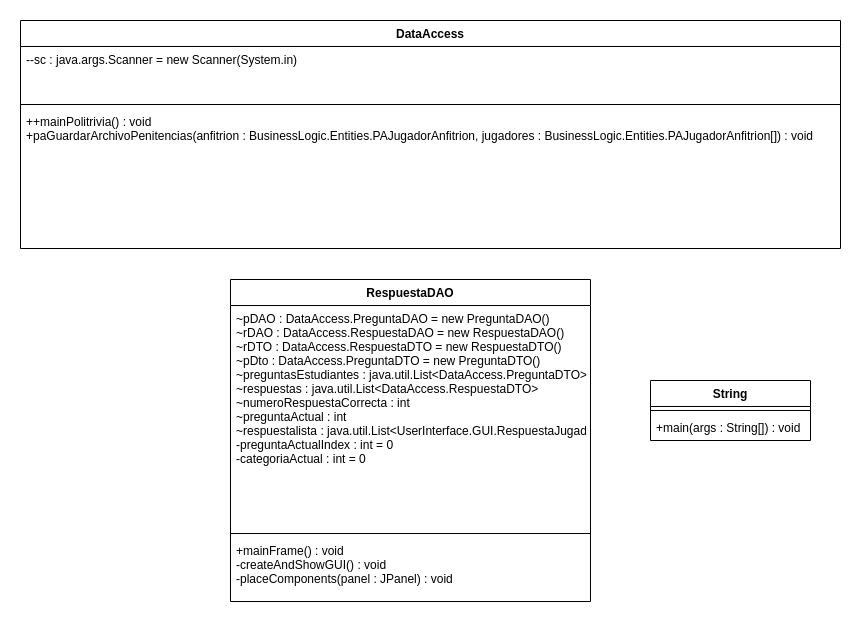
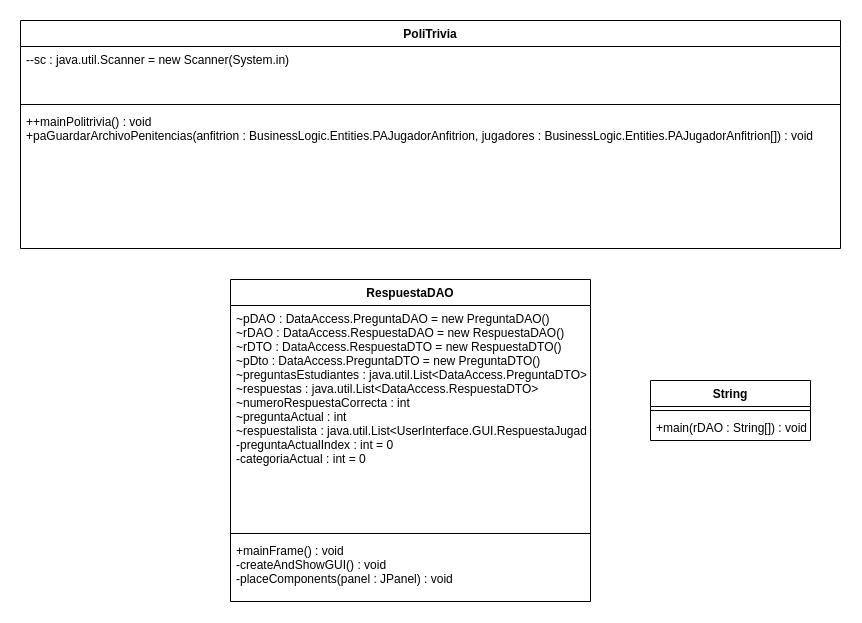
node "DataAccess": label "DataAccess" -> "PoliTrivia"
node "--sc : java.args.Scanner = new Scanner(System.in)": label "--sc : java.args.Scanner = new Scanner(System.in)" -> "--sc : java.util.Scanner = new Scanner(System.in)"
node "+main(args : String[]) : void": label "+main(args : String[]) : void" -> "+main(rDAO : String[]) : void"
